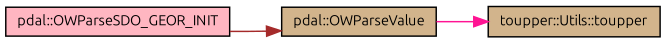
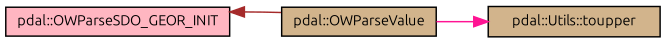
node "toupper::Utils::toupper": label "toupper::Utils::toupper" -> "pdal::Utils::toupper"
edge "pdal::OWParseSDO_GEOR_INIT" -> "pdal::OWParseValue": reversed
